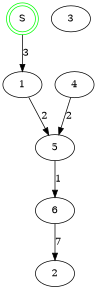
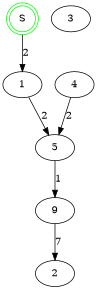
edge "S" -> "1": label "3" -> "2"
node "6": label "6" -> "9"
